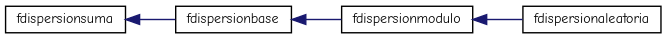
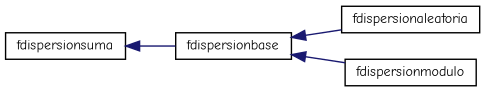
edge "fdispersionaleatoria" -> "fdispersionmodulo": now "fdispersionaleatoria" -> "fdispersionbase"
